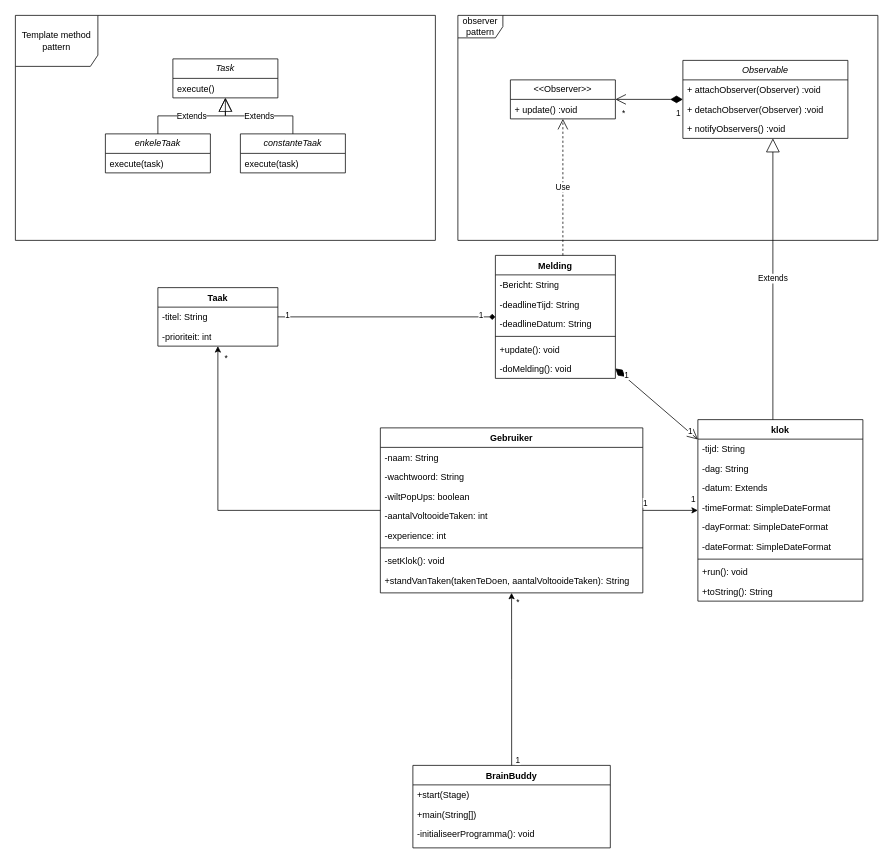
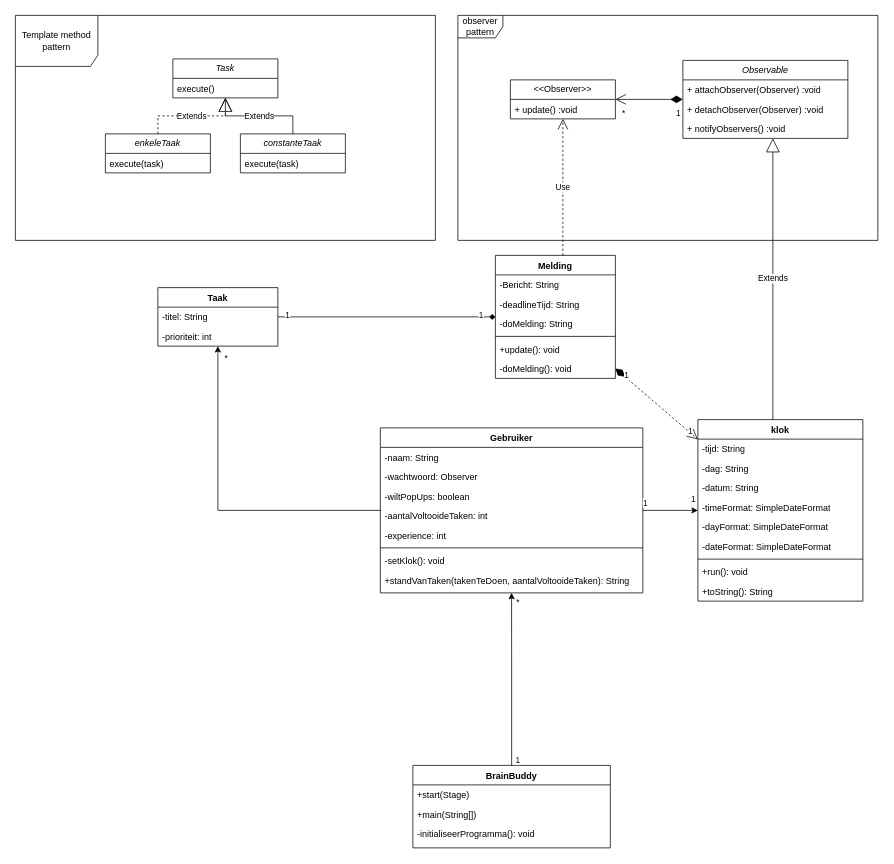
edge "enkeleTaak" -> "Task": style solid -> dashed
node "-deadlineDatum: String": label "-deadlineDatum: String" -> "-doMelding: String"
edge "Melding" -- "klok": style solid -> dashed
node "-wachtwoord: String": label "-wachtwoord: String" -> "-wachtwoord: Observer"
node "-datum: Extends": label "-datum: Extends" -> "-datum: String"
